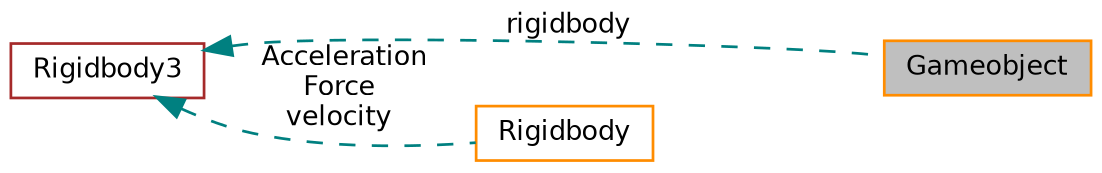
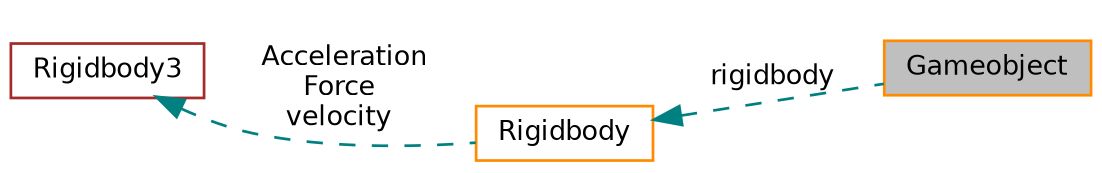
edge "Gameobject" -> "Rigidbody3": now "Gameobject" -> "Rigidbody"
